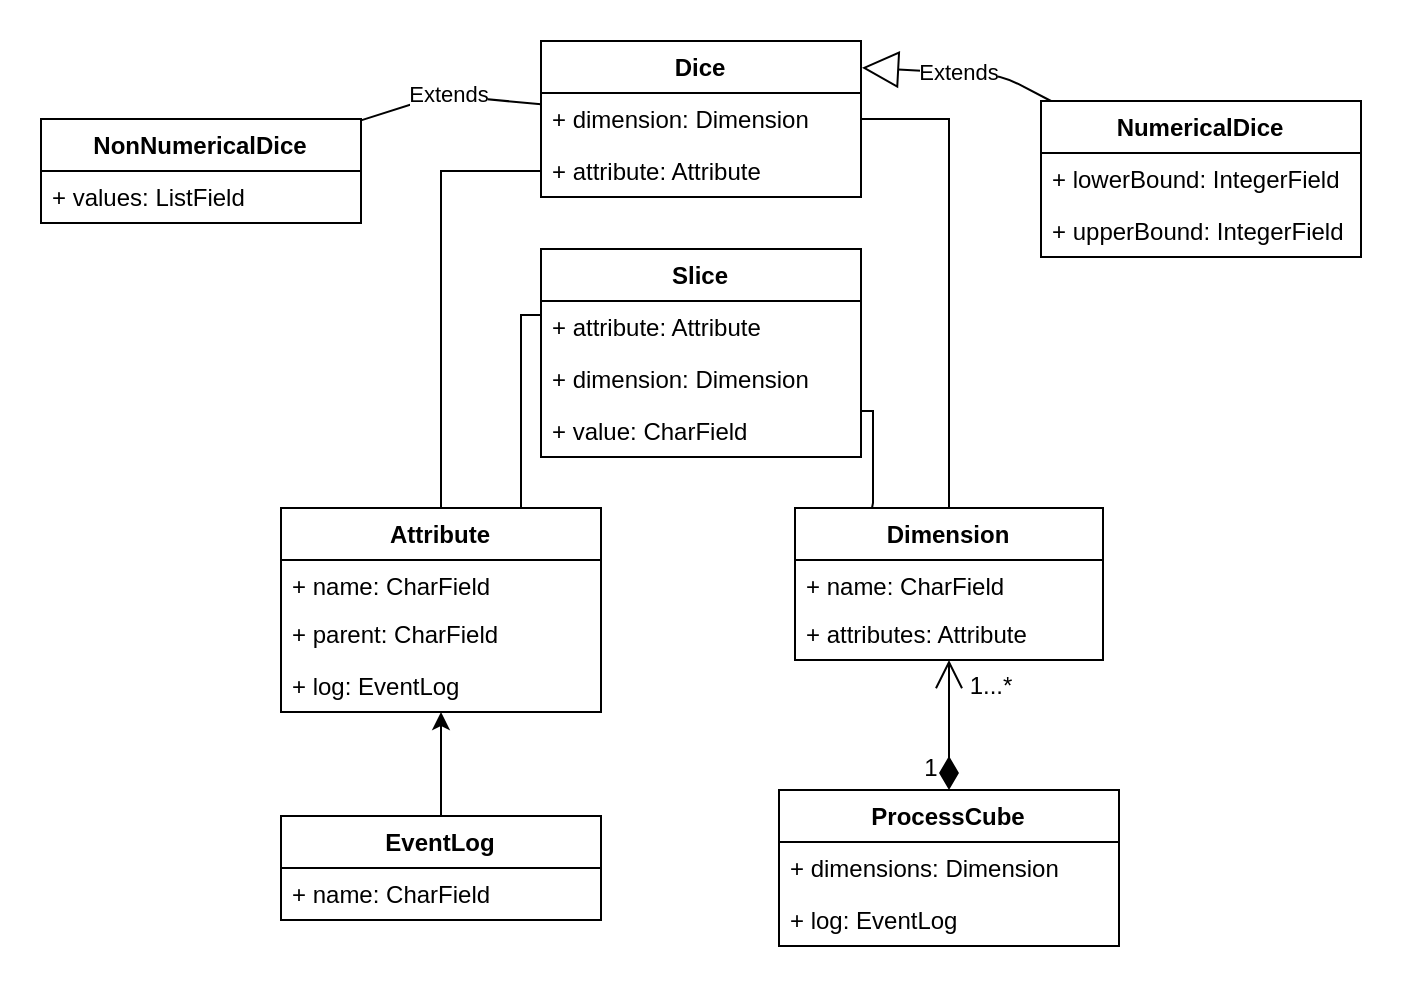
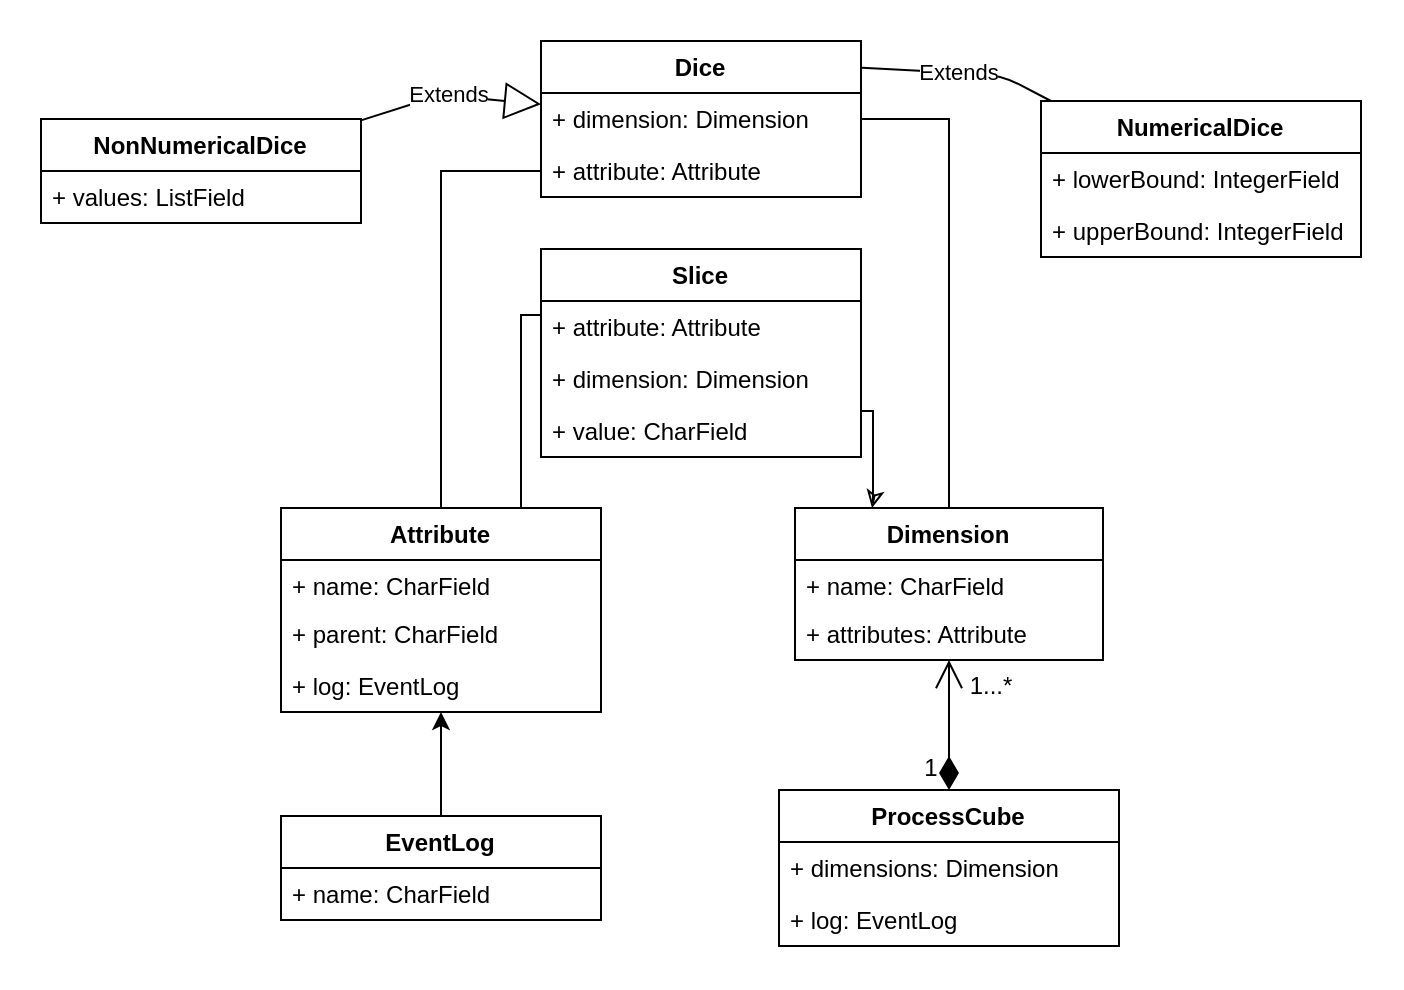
edge "NumericalDice" -> "Dice": arrowhead block -> none
edge "Dice" -- "NonNumericalDice": arrowhead none -> block
edge "Slice" -- "Dimension": arrowhead none -> classic
